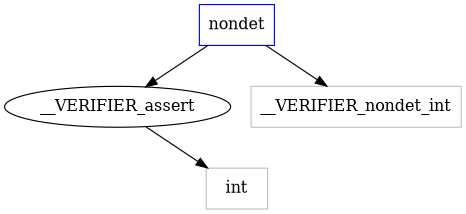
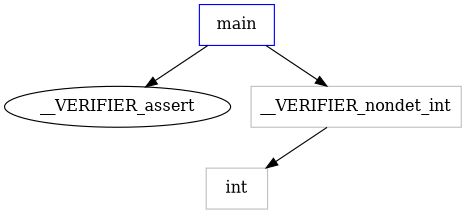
node "nondet": label "nondet" -> "main"
edge "__VERIFIER_assert" -> "int": now "__VERIFIER_nondet_int" -> "int"
